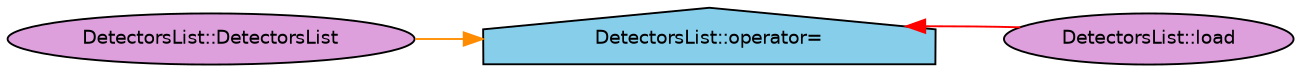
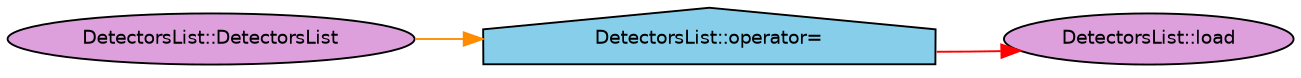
edge "DetectorsList::load" -> "DetectorsList::operator=": reversed
